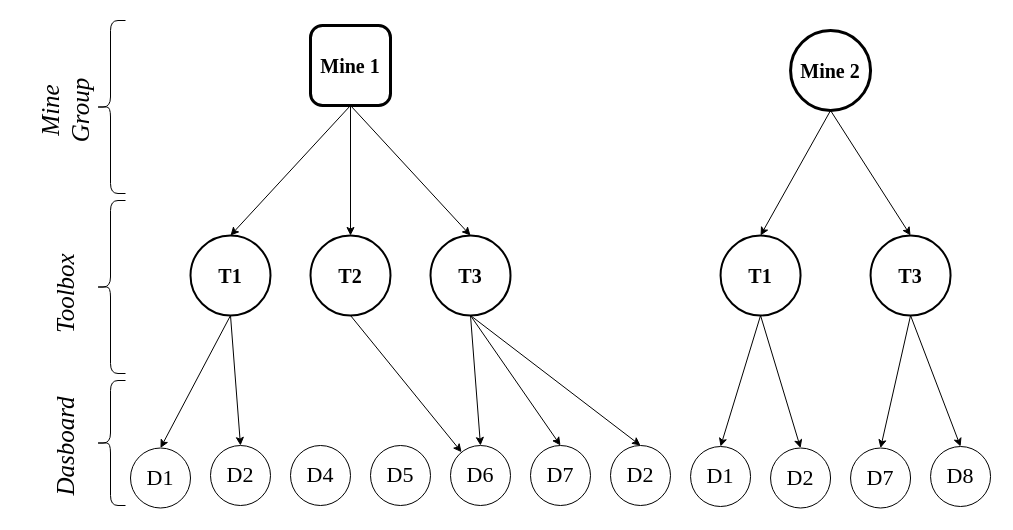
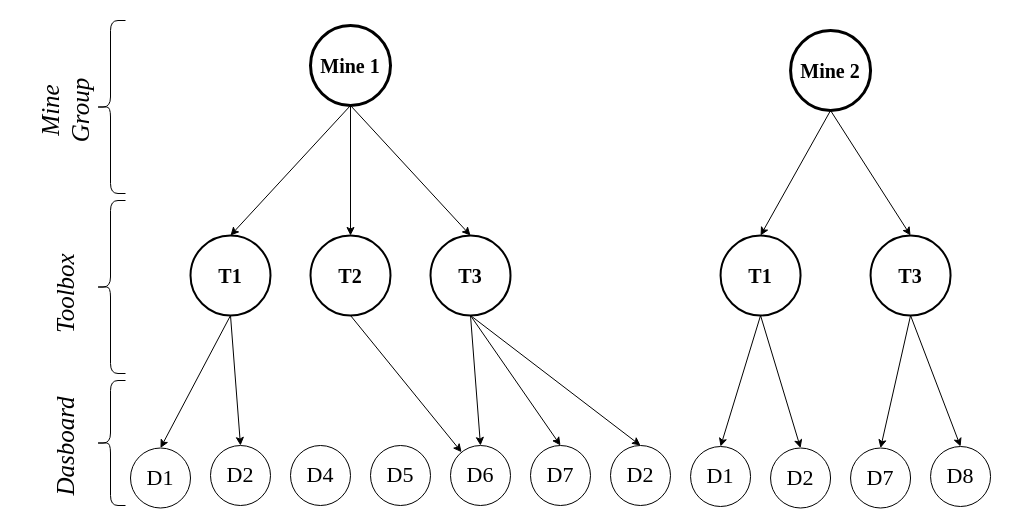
node "Mine 1": shape rounded rectangle -> ellipse
